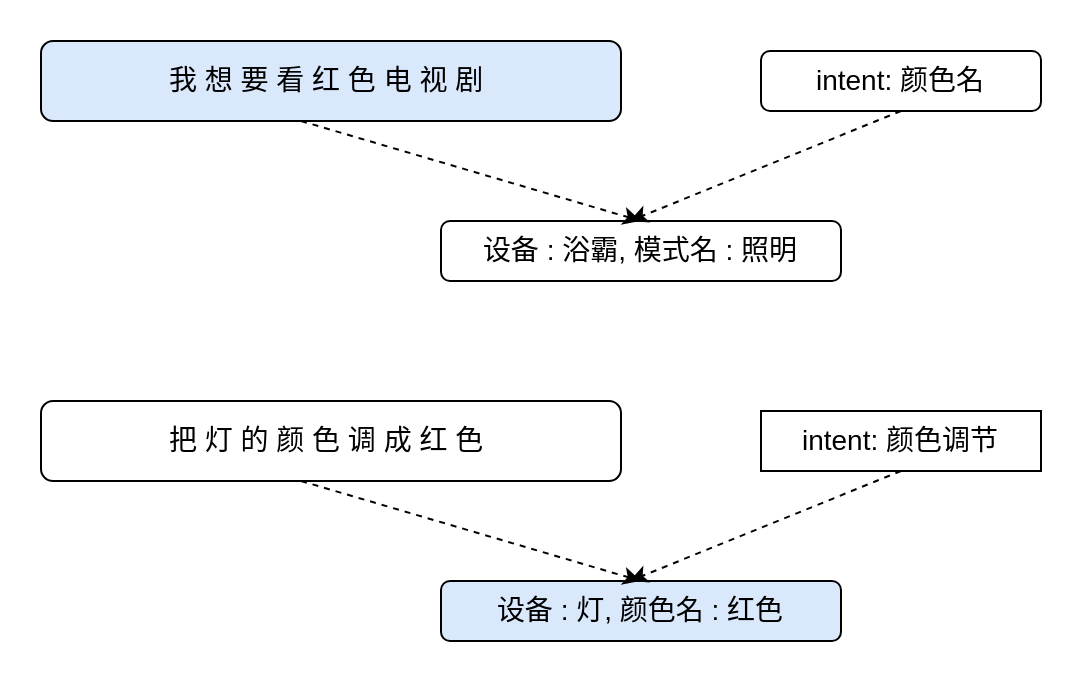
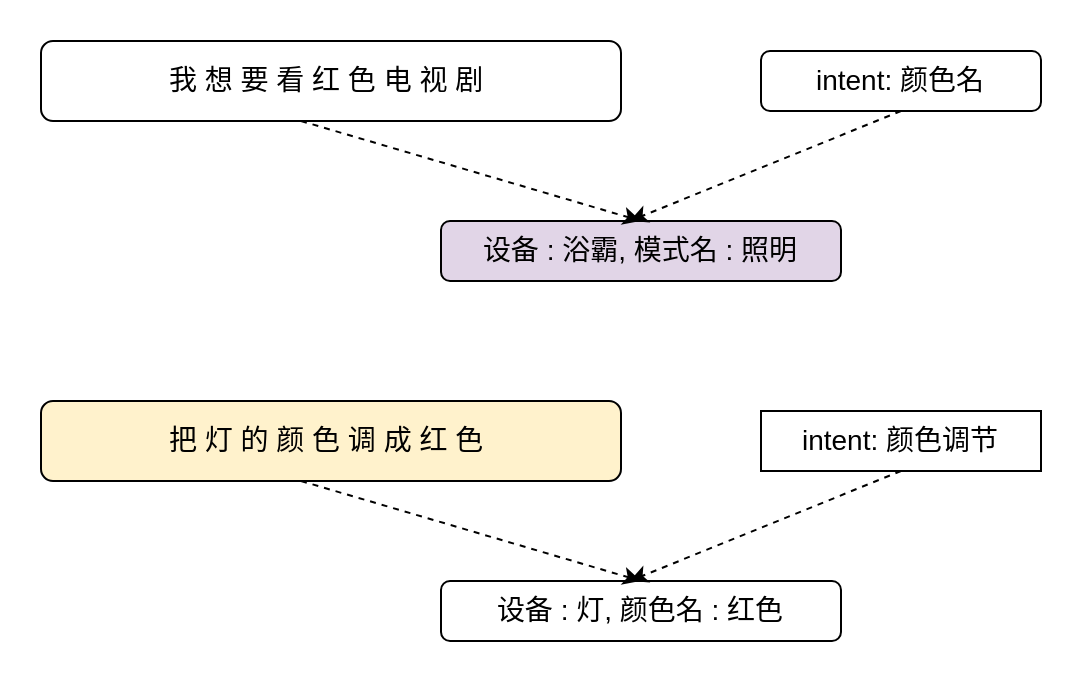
node "我 想 要 看 红 色 电 视 剧": fillcolor #dae8fc -> #ffffff
node "设备 : 浴霸, 模式名 : 照明": fillcolor #ffffff -> #e1d5e7
node "把 灯 的 颜 色 调 成 红 色": fillcolor #ffffff -> #fff2cc
node "设备 : 灯, 颜色名 : 红色": fillcolor #dae8fc -> #ffffff
